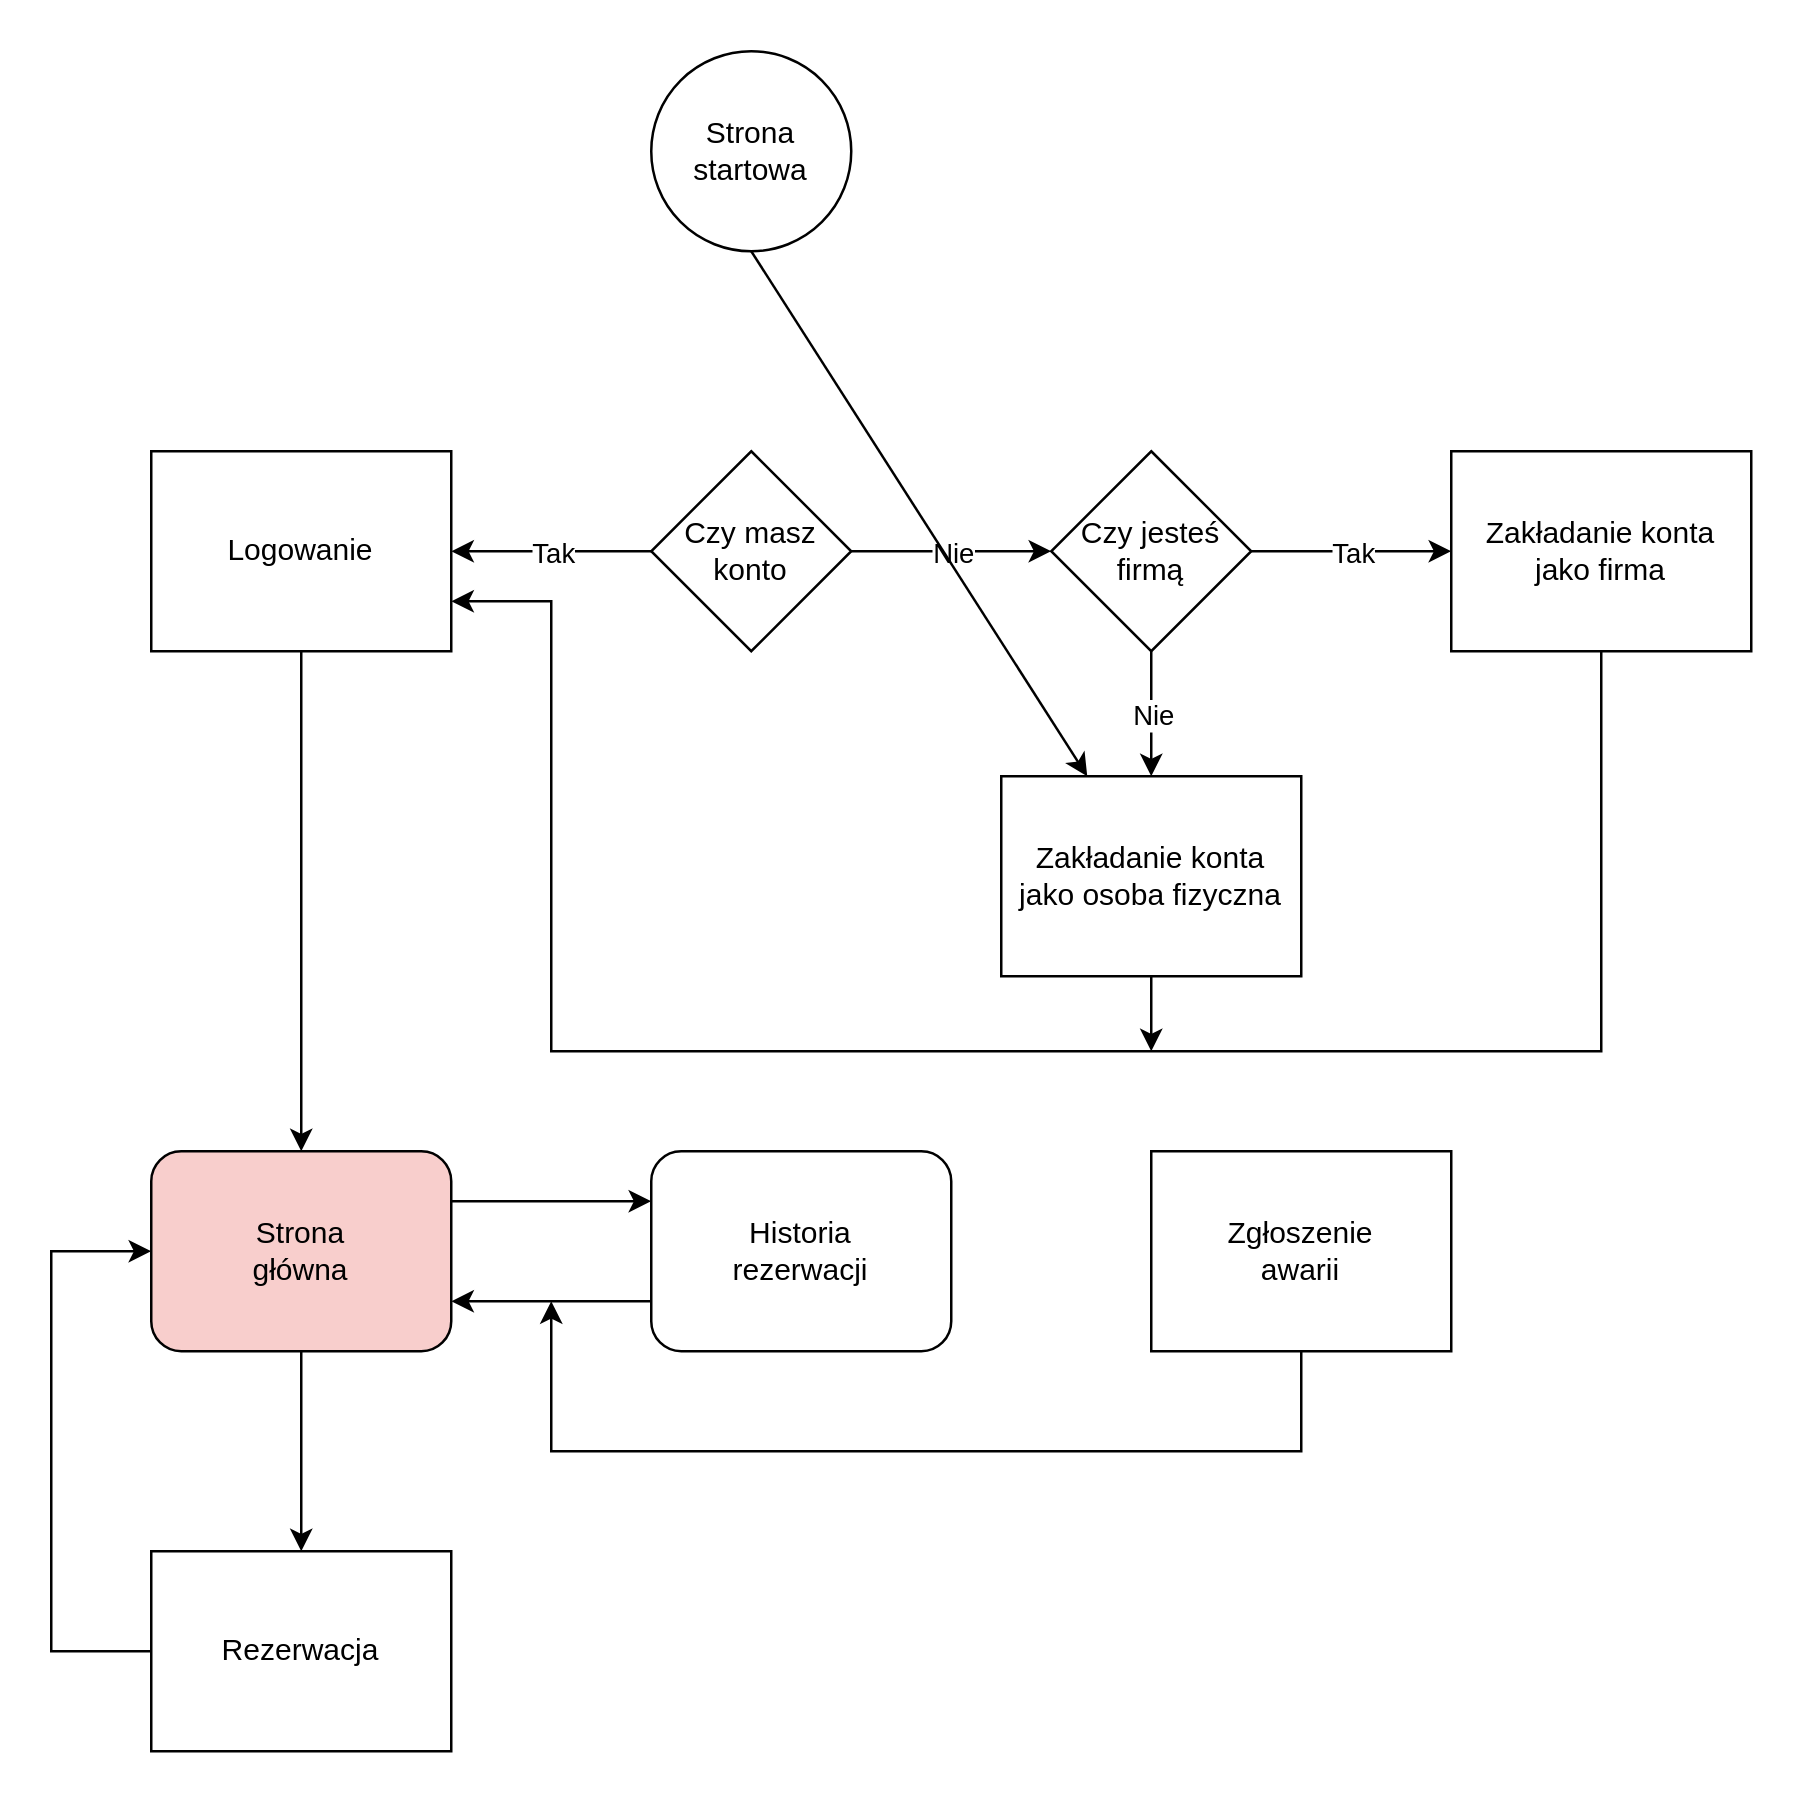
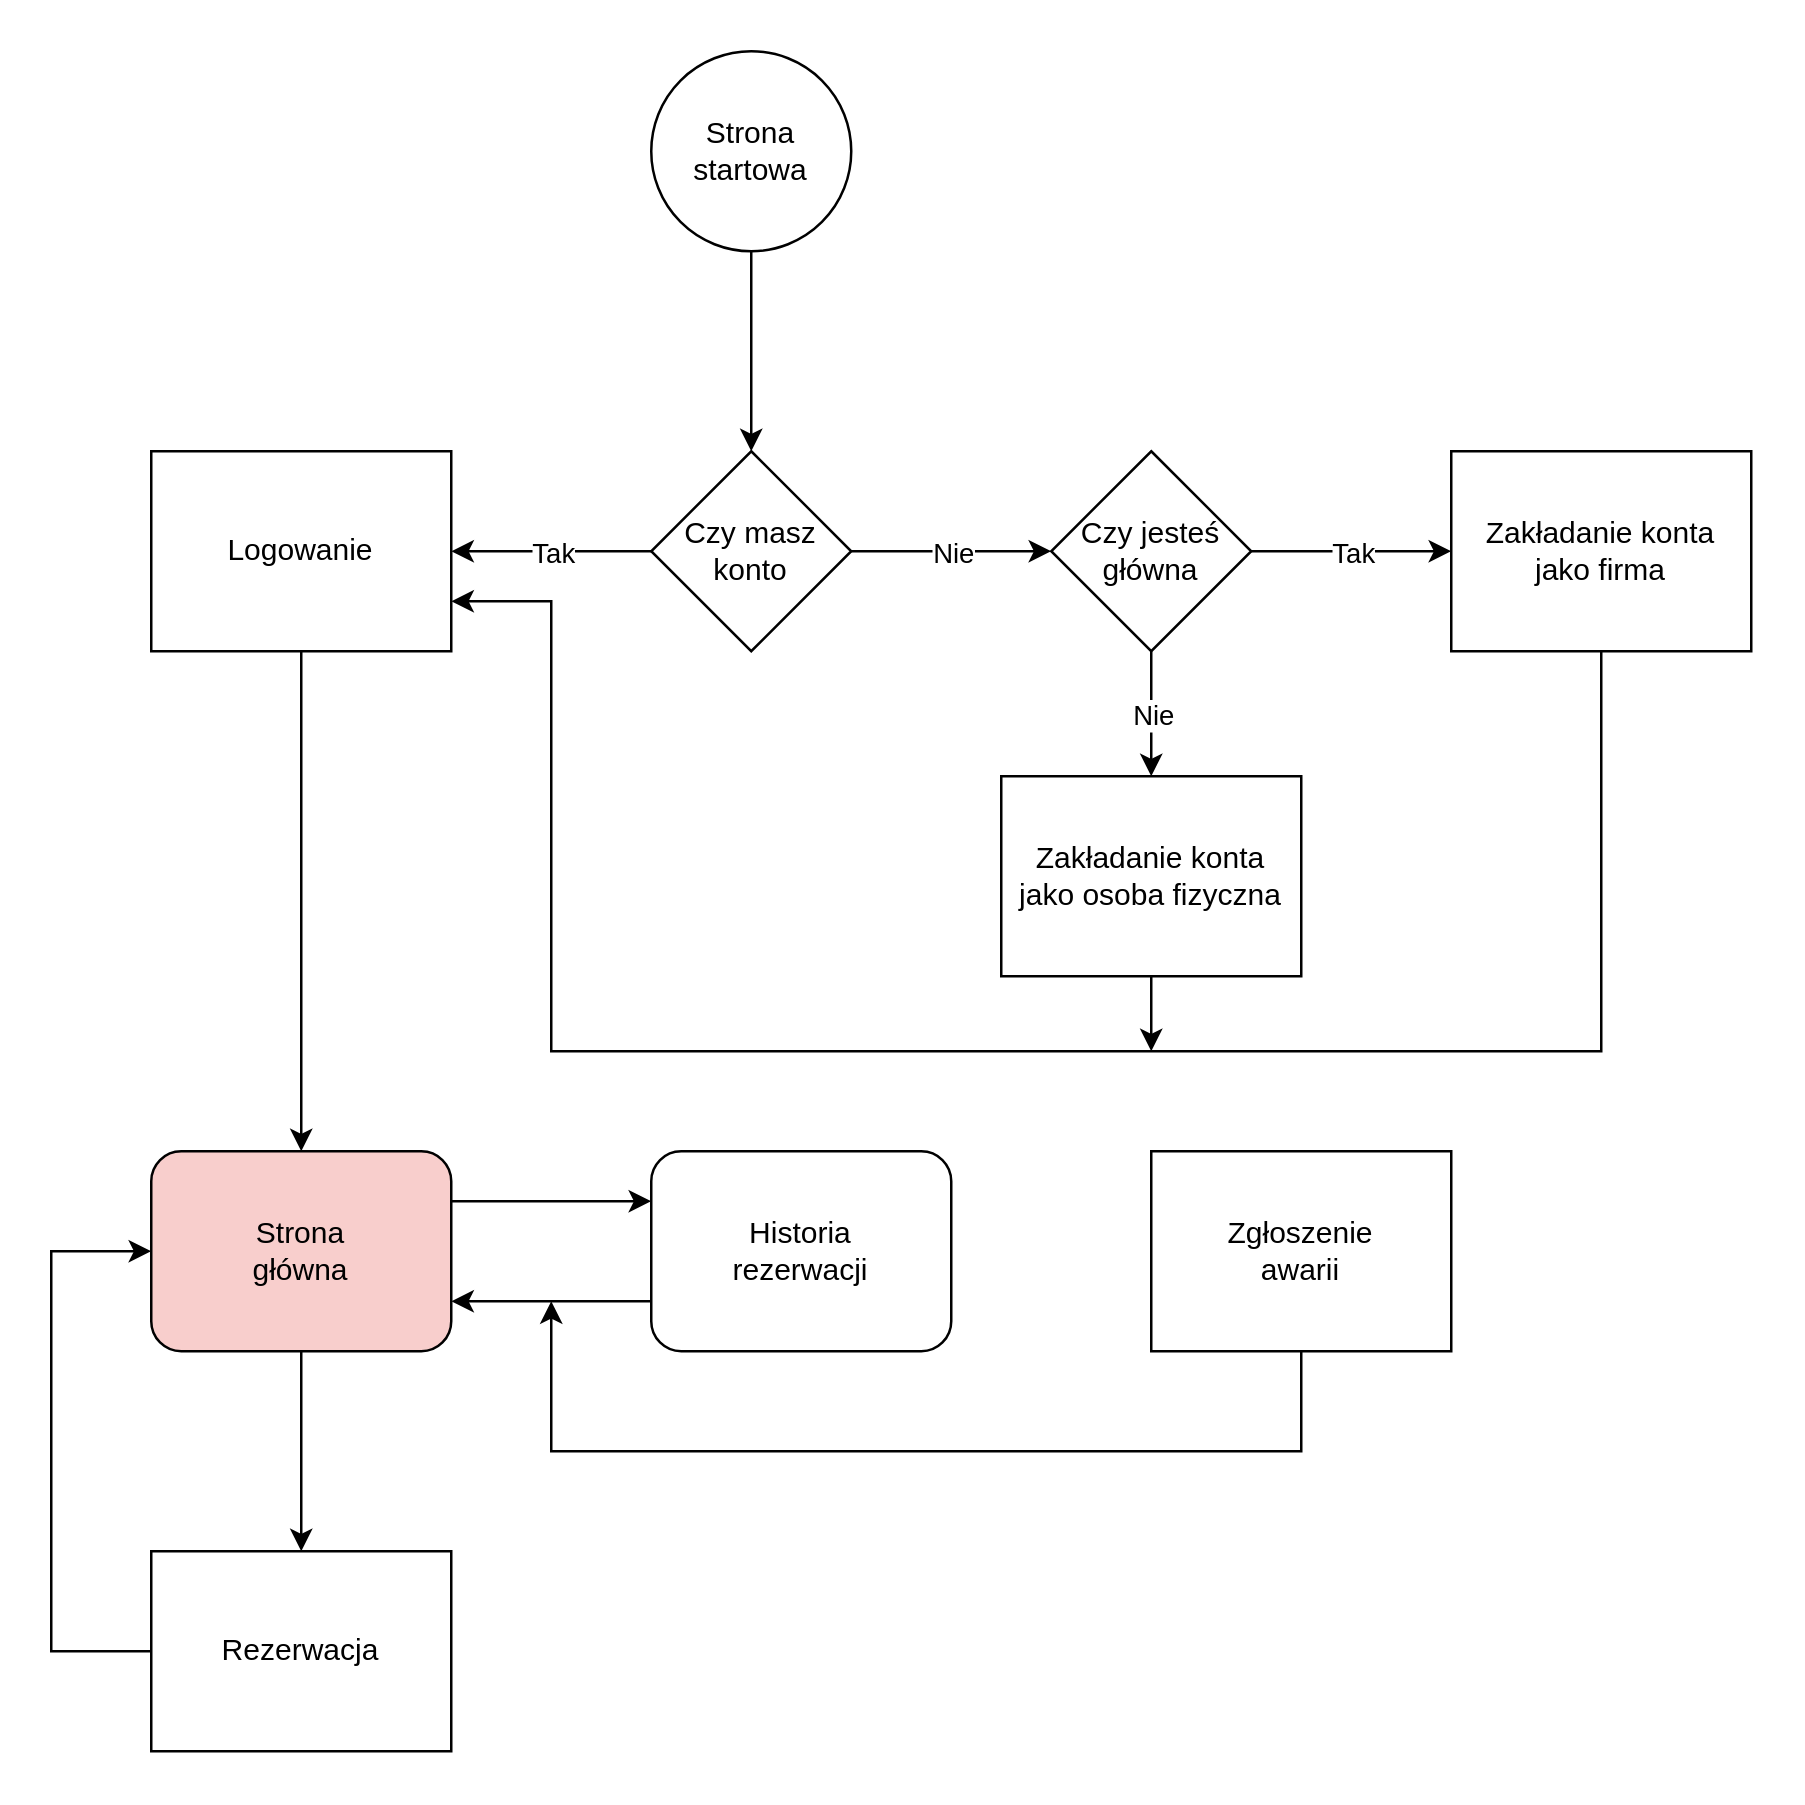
edge "Strona startowa" -> "Zakładanie konta jako osoba fizyczna": now "Strona startowa" -> "Czy masz konto"
node "Czy jesteś firmą": label "Czy jesteś firmą" -> "Czy jesteś główna"
